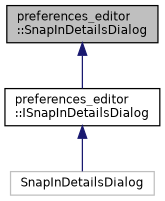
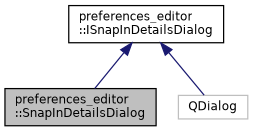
edge "preferences_editor ::ISnapInDetailsDialog" -> "preferences_editor ::SnapInDetailsDialog": reversed
node "SnapInDetailsDialog": label "SnapInDetailsDialog" -> "QDialog"
